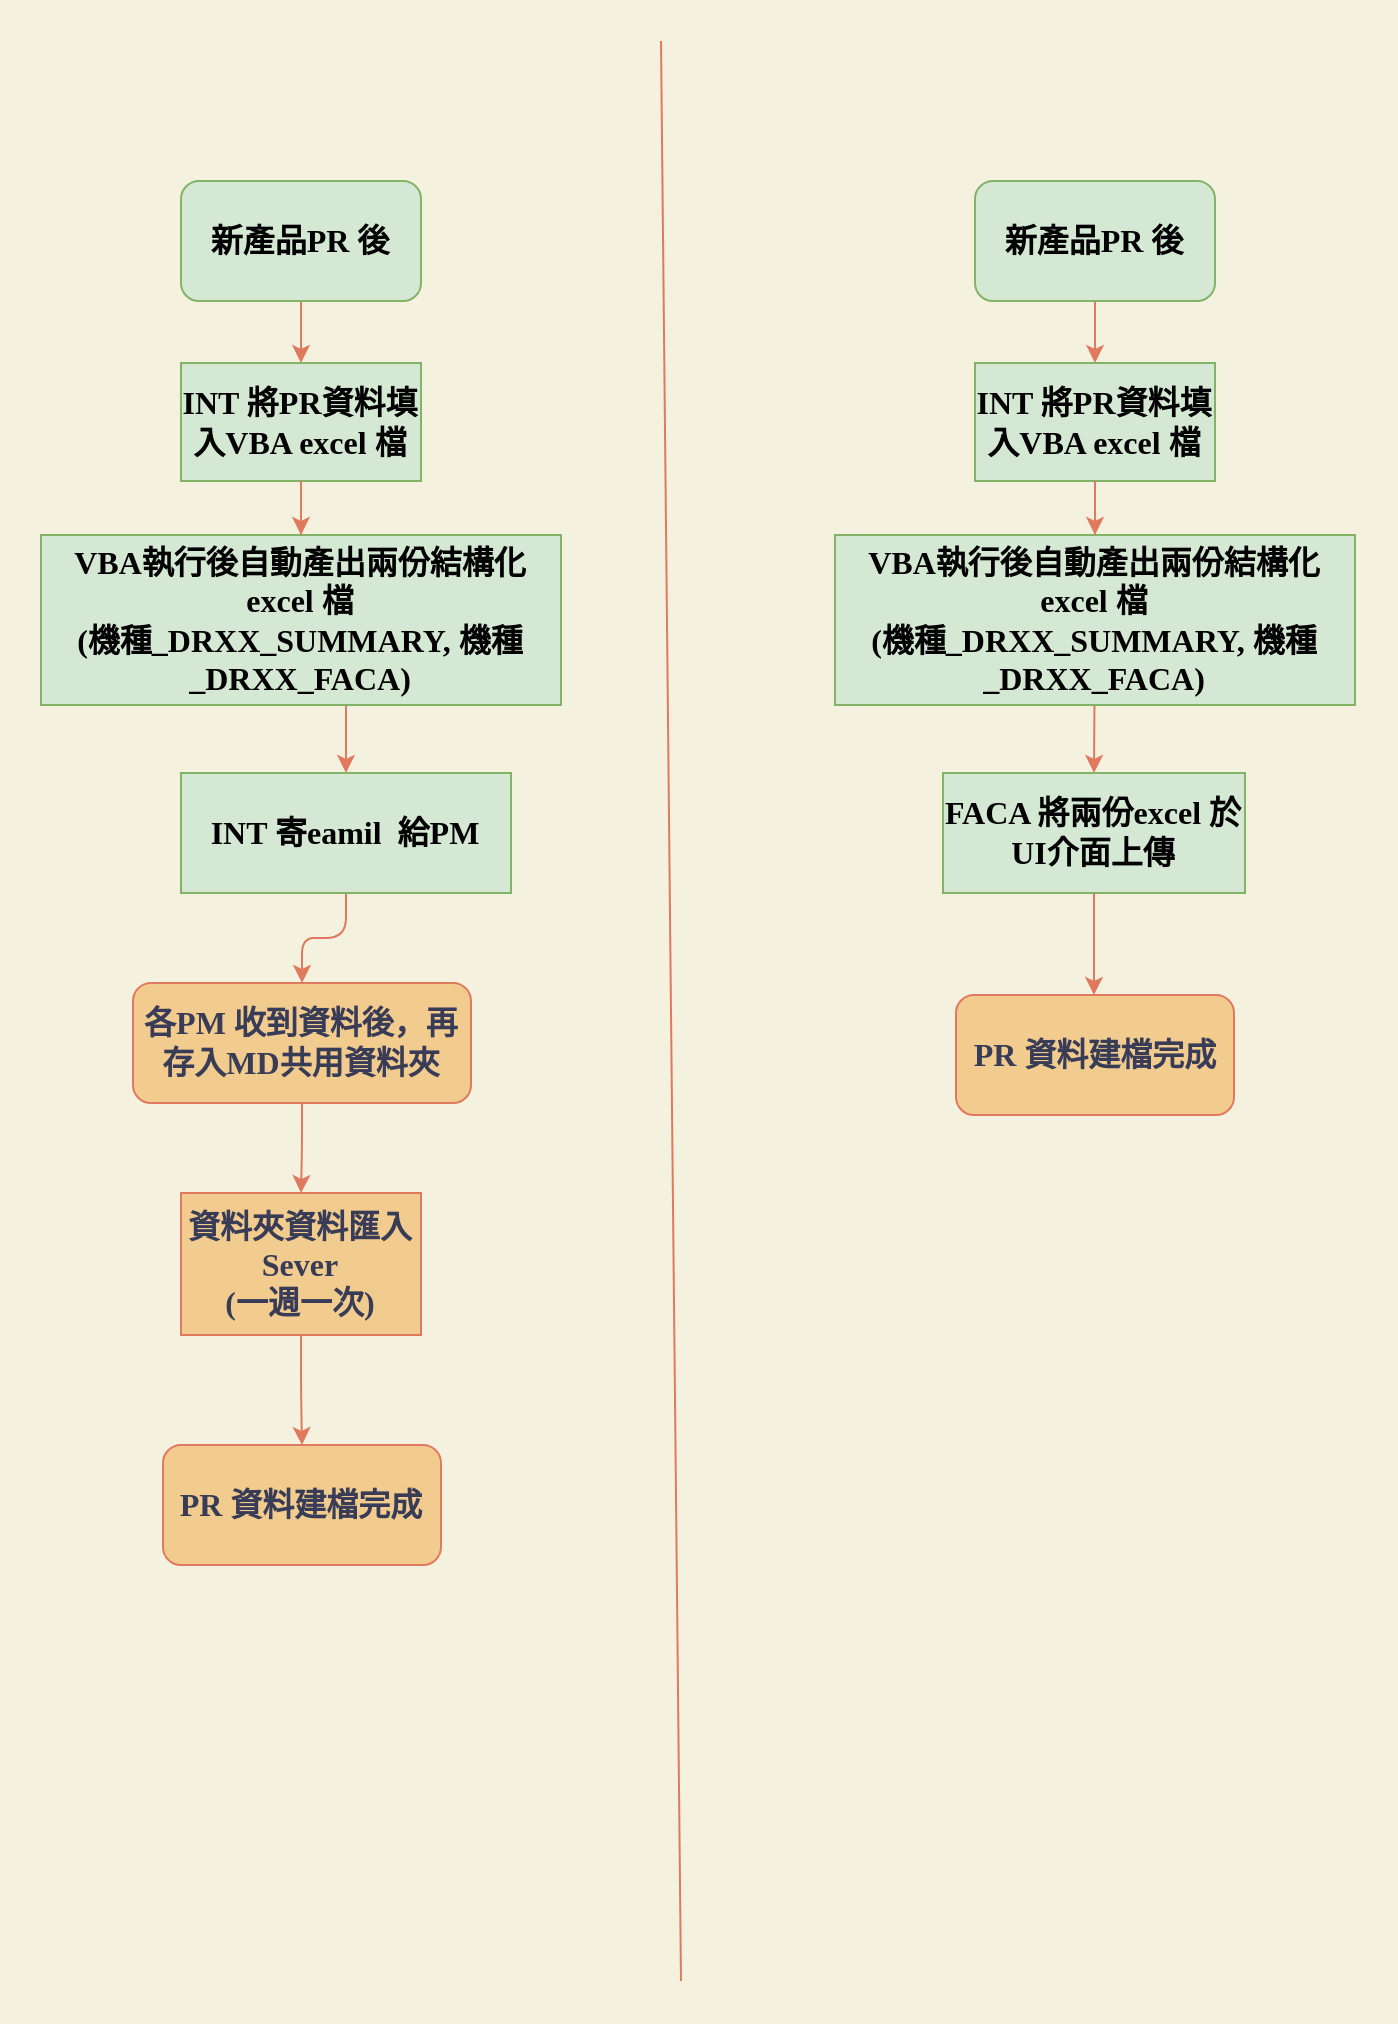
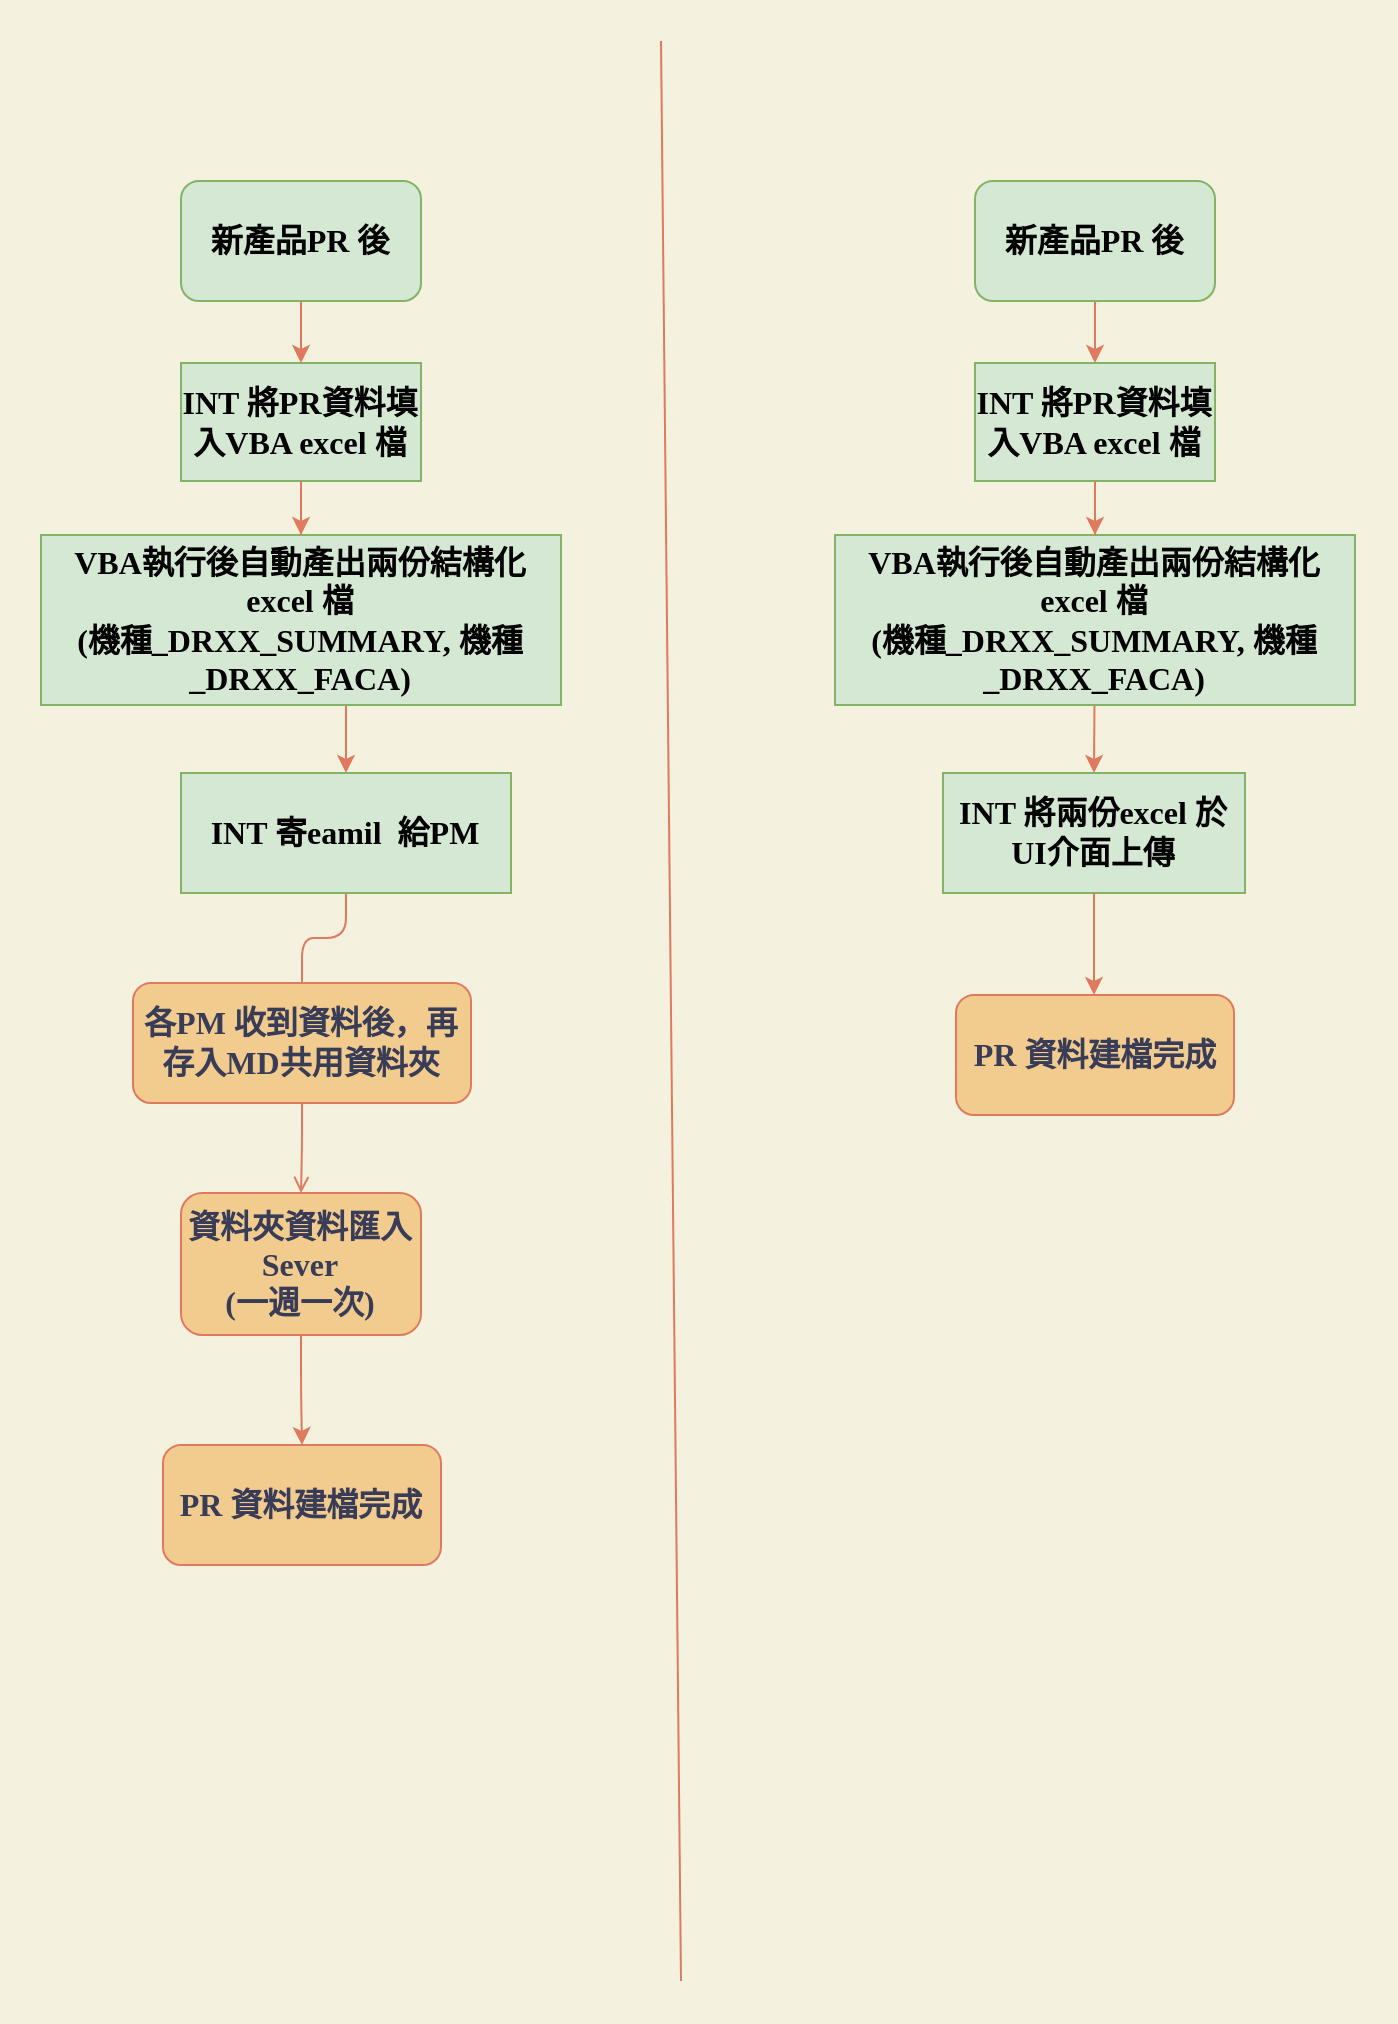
node "FACA 將兩份excel 於UI介面上傳": label "FACA 將兩份excel 於UI介面上傳" -> "INT 將兩份excel 於UI介面上傳"
edge "INT 寄eamil 給PM" -> "各PM 收到資料後，再存入MD共用資料夾": arrowhead classic -> none
edge "各PM 收到資料後，再存入MD共用資料夾" -> "資料夾資料匯入Sever (一週一次)": arrowhead classic -> open
node "資料夾資料匯入Sever (一週一次)": shape rectangle -> rounded rectangle
